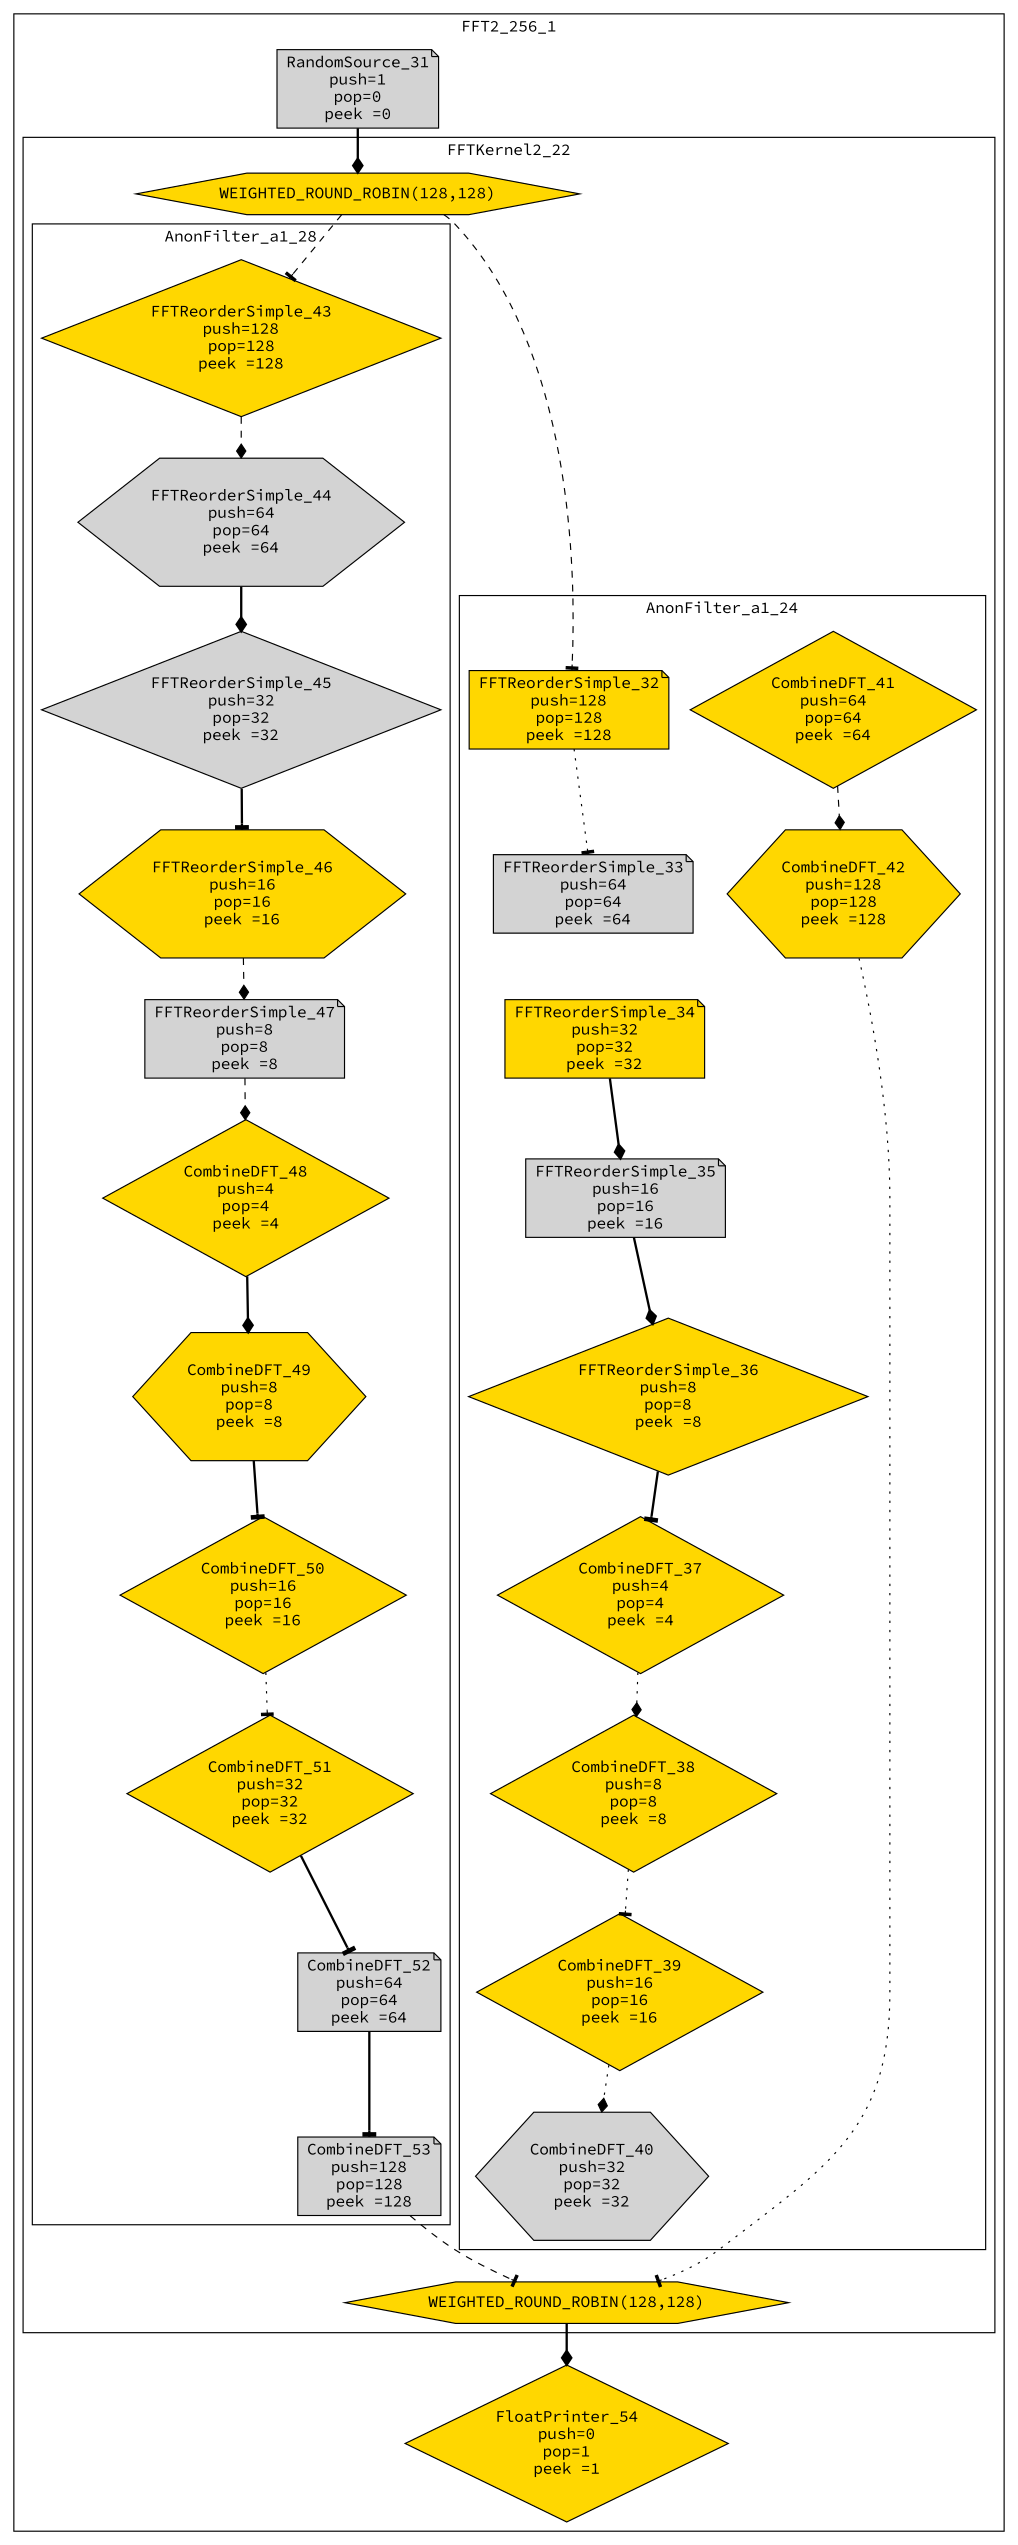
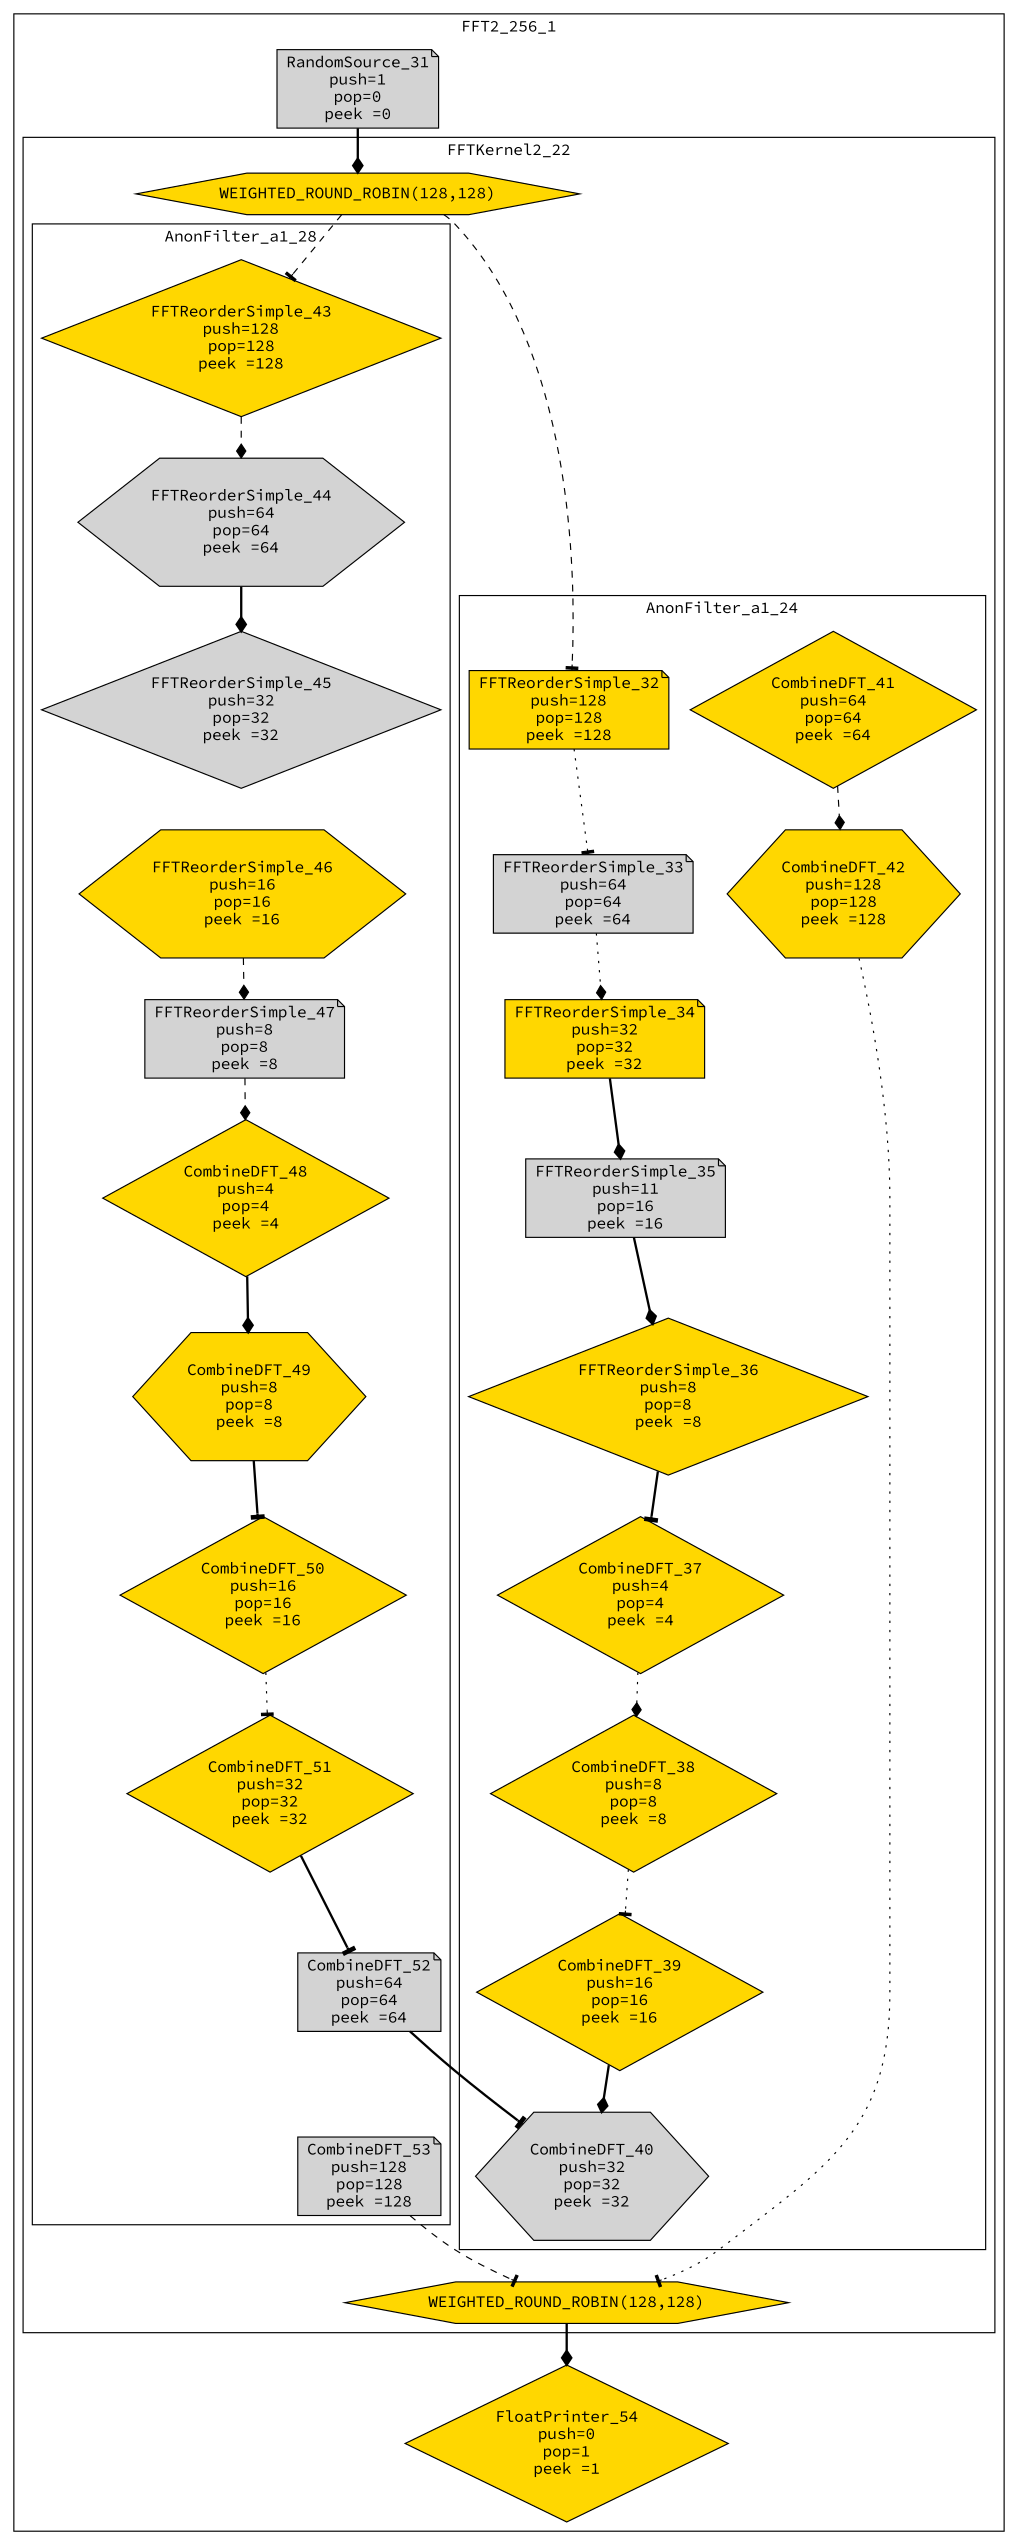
edge "FFTReorderSimple_45 push=32 pop=32 peek =32" -> "FFTReorderSimple_46 push=16 pop=16 peek =16": removed
edge "FFTReorderSimple_33 push=64 pop=64 peek =64" -> "FFTReorderSimple_34 push=32 pop=32 peek =32": added
node "FFTReorderSimple_35 push=16 pop=16 peek =16": label "FFTReorderSimple_35 push=16 pop=16 peek =16" -> "FFTReorderSimple_35 push=11 pop=16 peek =16"
edge "CombineDFT_52 push=64 pop=64 peek =64" -> "CombineDFT_53 push=128 pop=128 peek =128": now "CombineDFT_52 push=64 pop=64 peek =64" -> "CombineDFT_40 push=32 pop=32 peek =32"
edge "CombineDFT_39 push=16 pop=16 peek =16" -> "CombineDFT_40 push=32 pop=32 peek =32": style dotted -> bold
